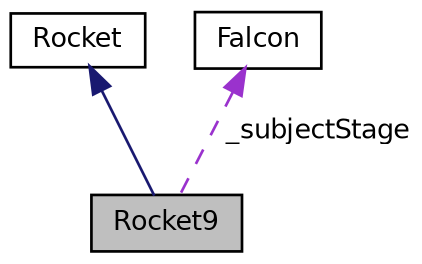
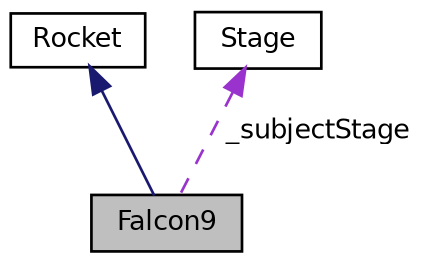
node "Falcon": label "Falcon" -> "Stage"
node "Rocket9": label "Rocket9" -> "Falcon9"
